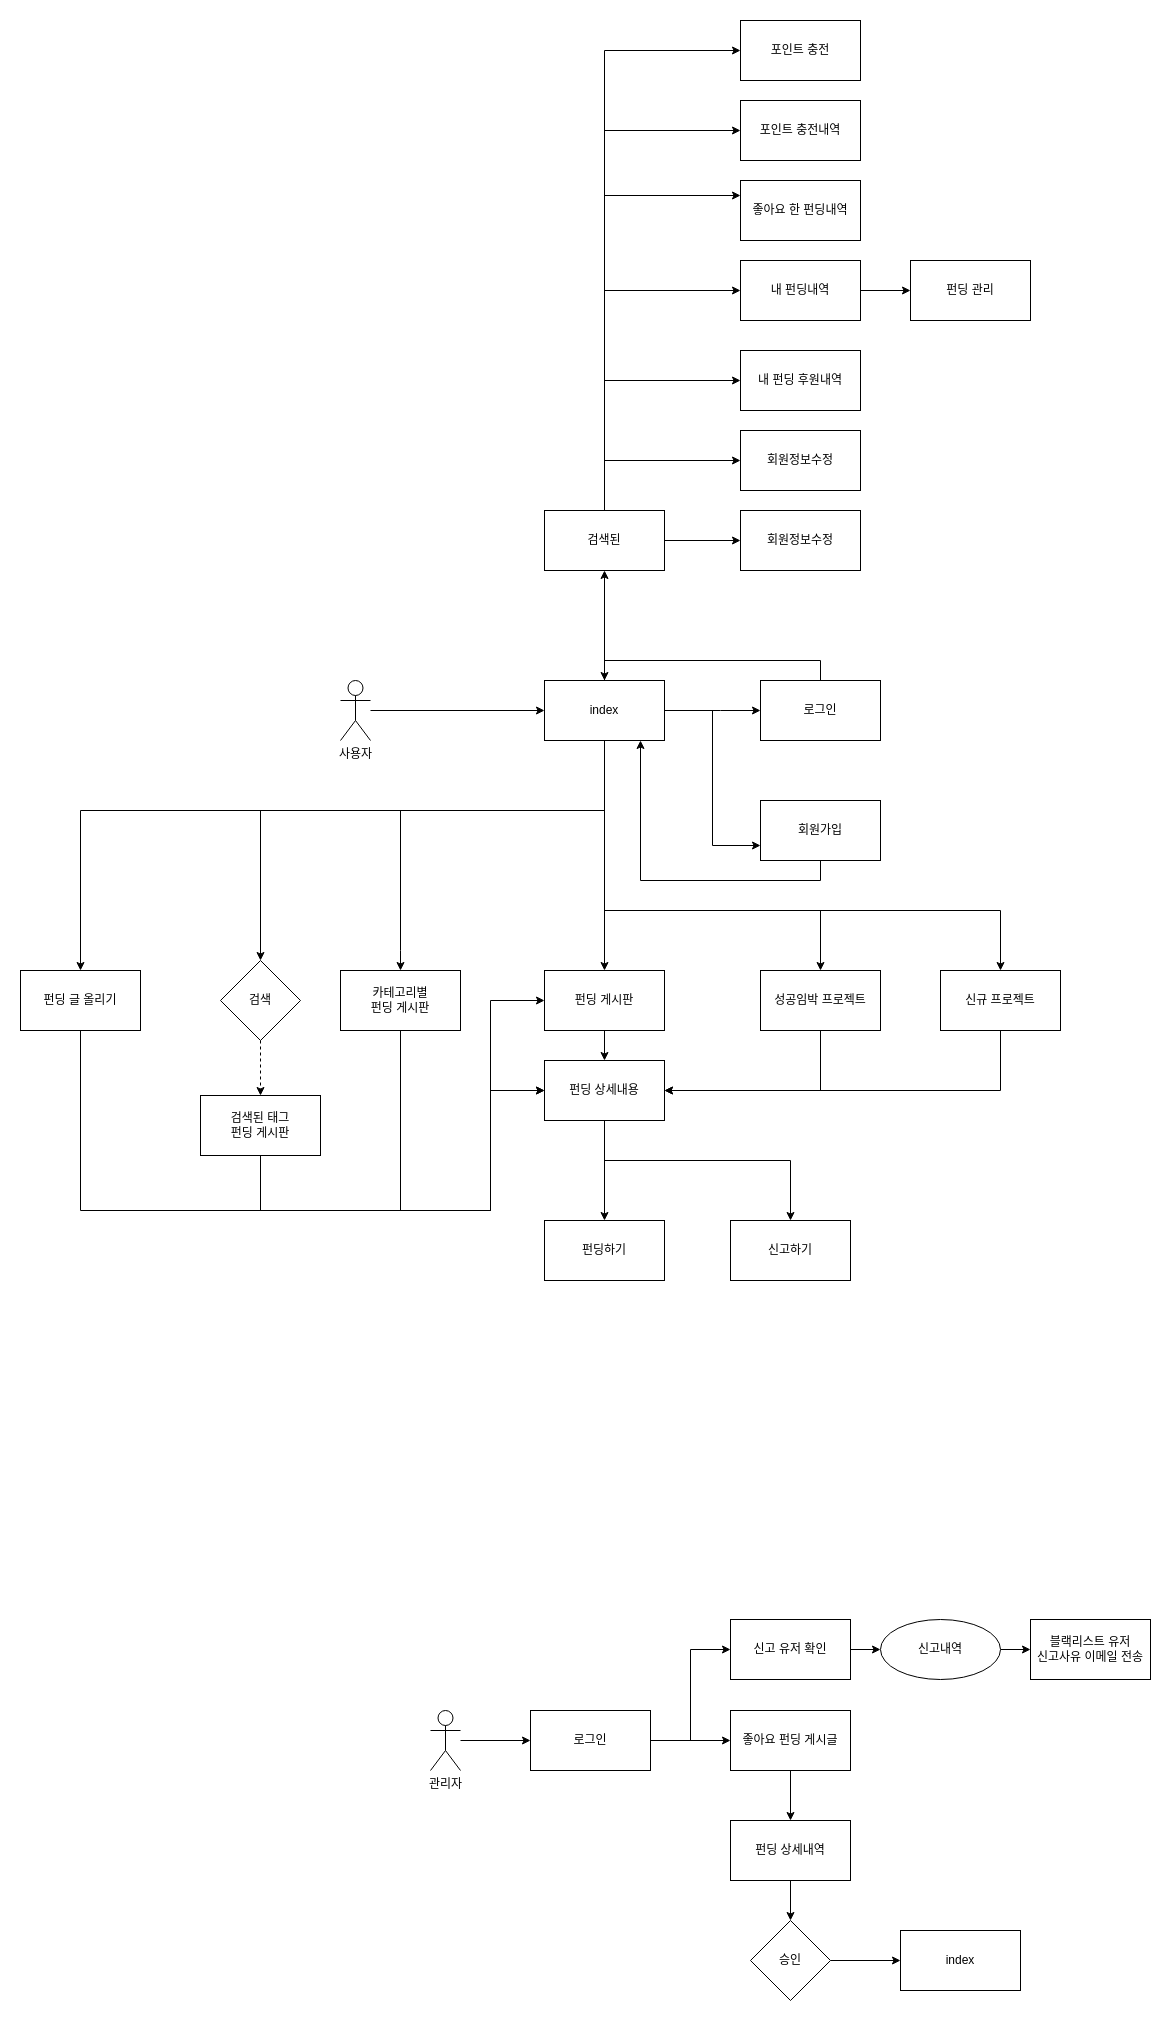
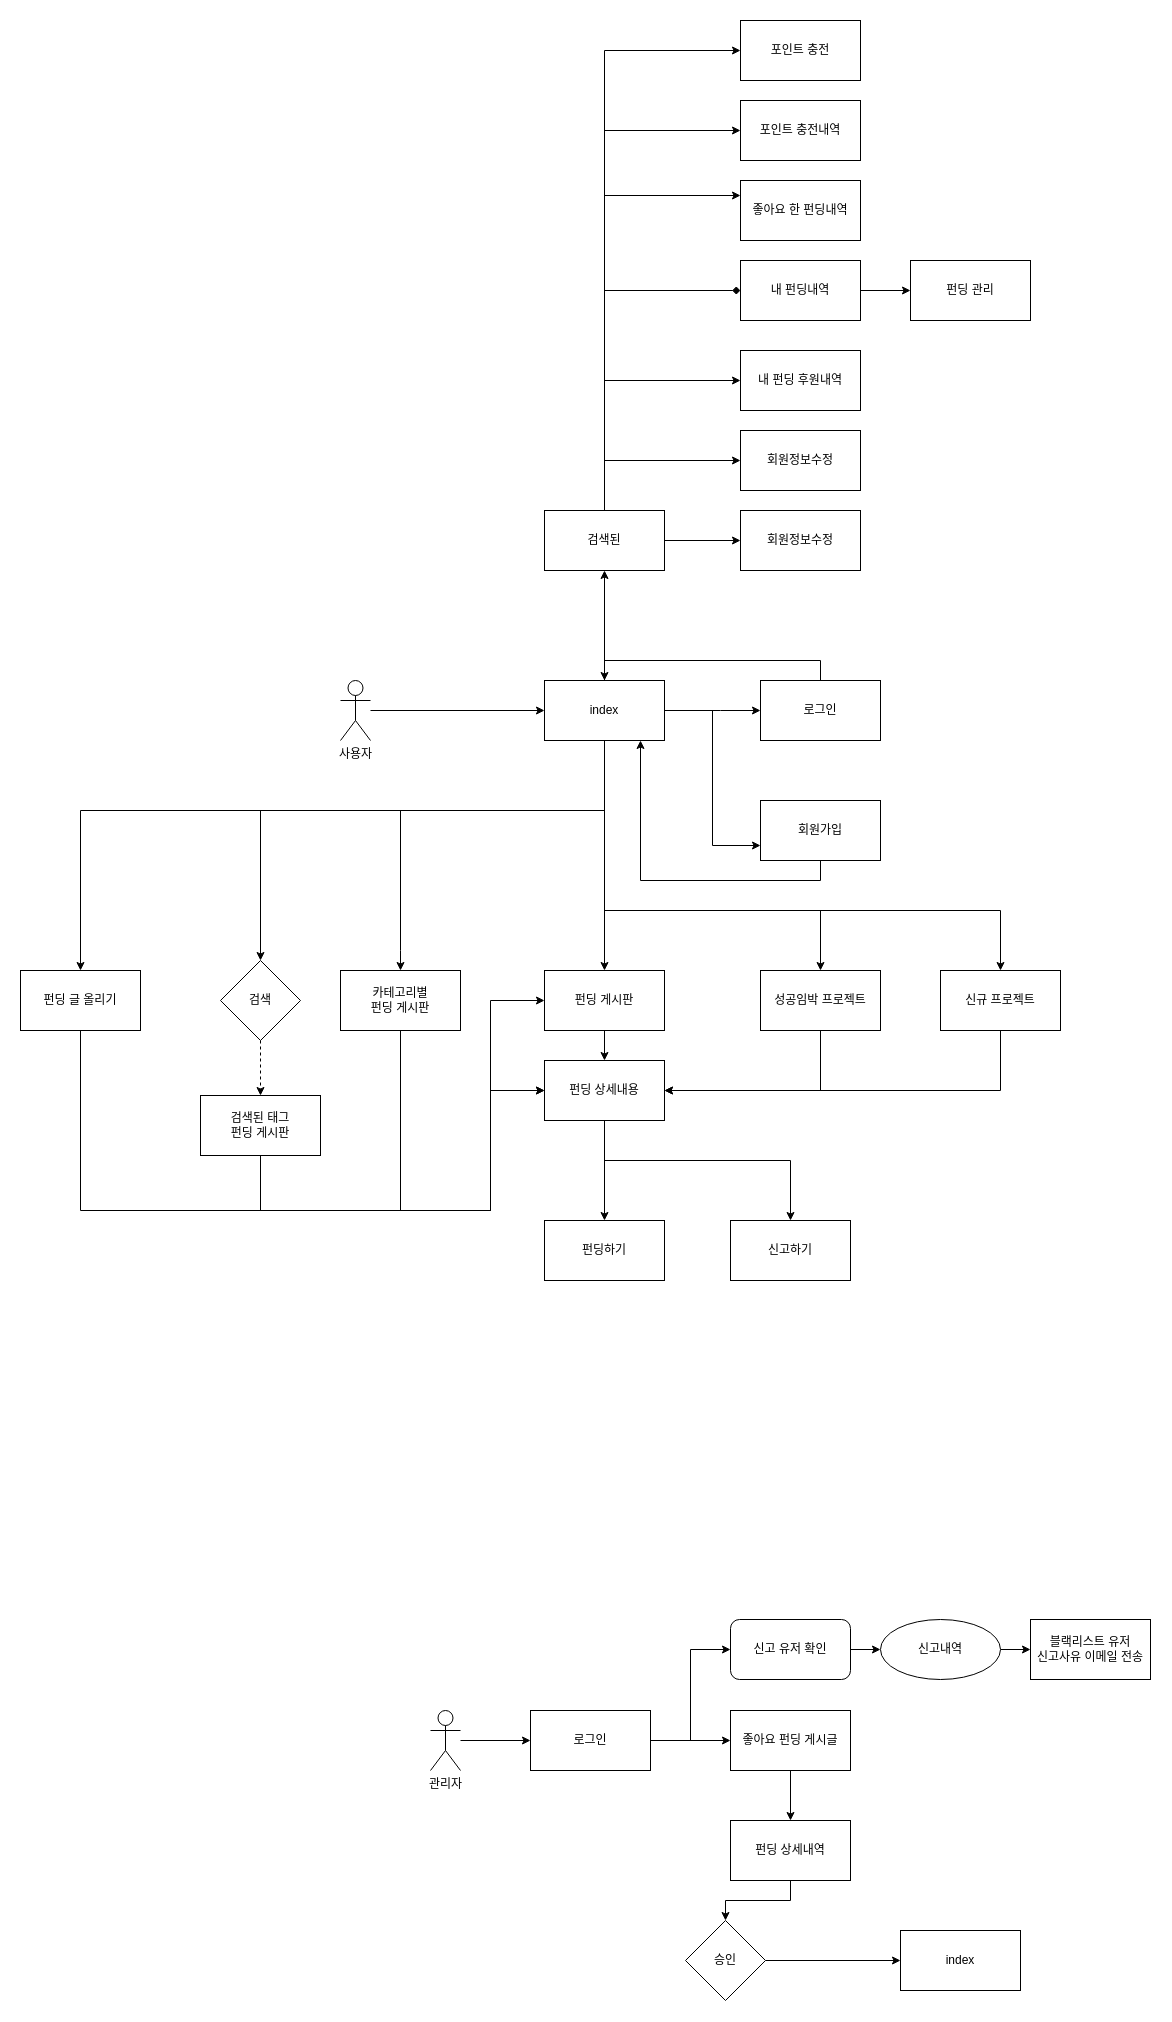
edge "검색된" -> "내 펀딩내역": arrowhead classic -> diamond
node "신고 유저 확인": shape rectangle -> rounded rectangle
node "승인": moved (791, 1961) -> (726, 1961)
